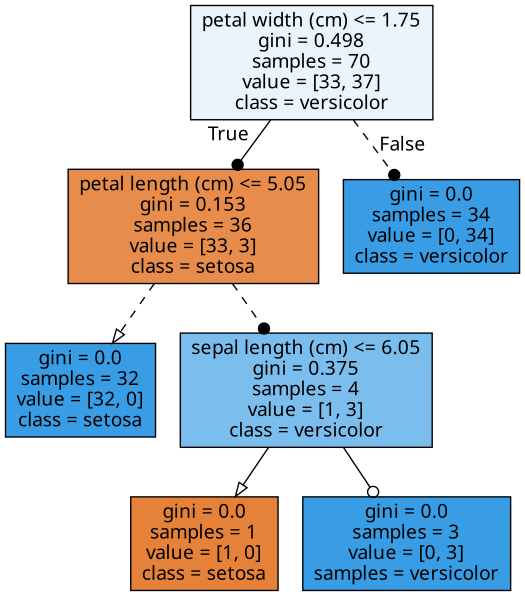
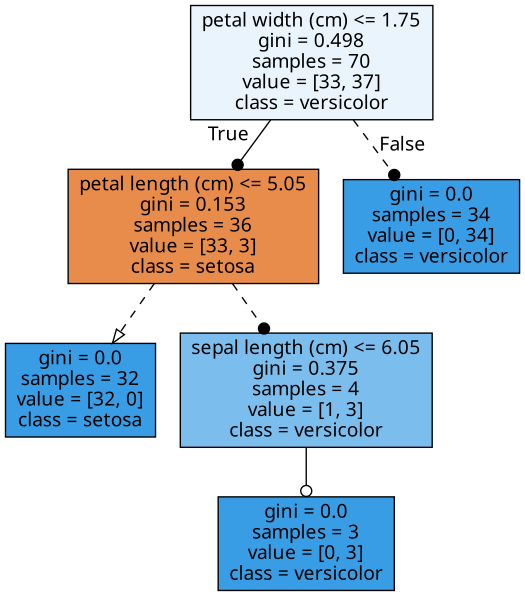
node "gini = 0.0 samples = 1 value = [1, 0] class = setosa": removed
node "gini = 0.0 samples = 3 value = [0, 3] samples = versicolor": label "gini = 0.0 samples = 3 value = [0, 3] samples = versicolor" -> "gini = 0.0 samples = 3 value = [0, 3] class = versicolor"
